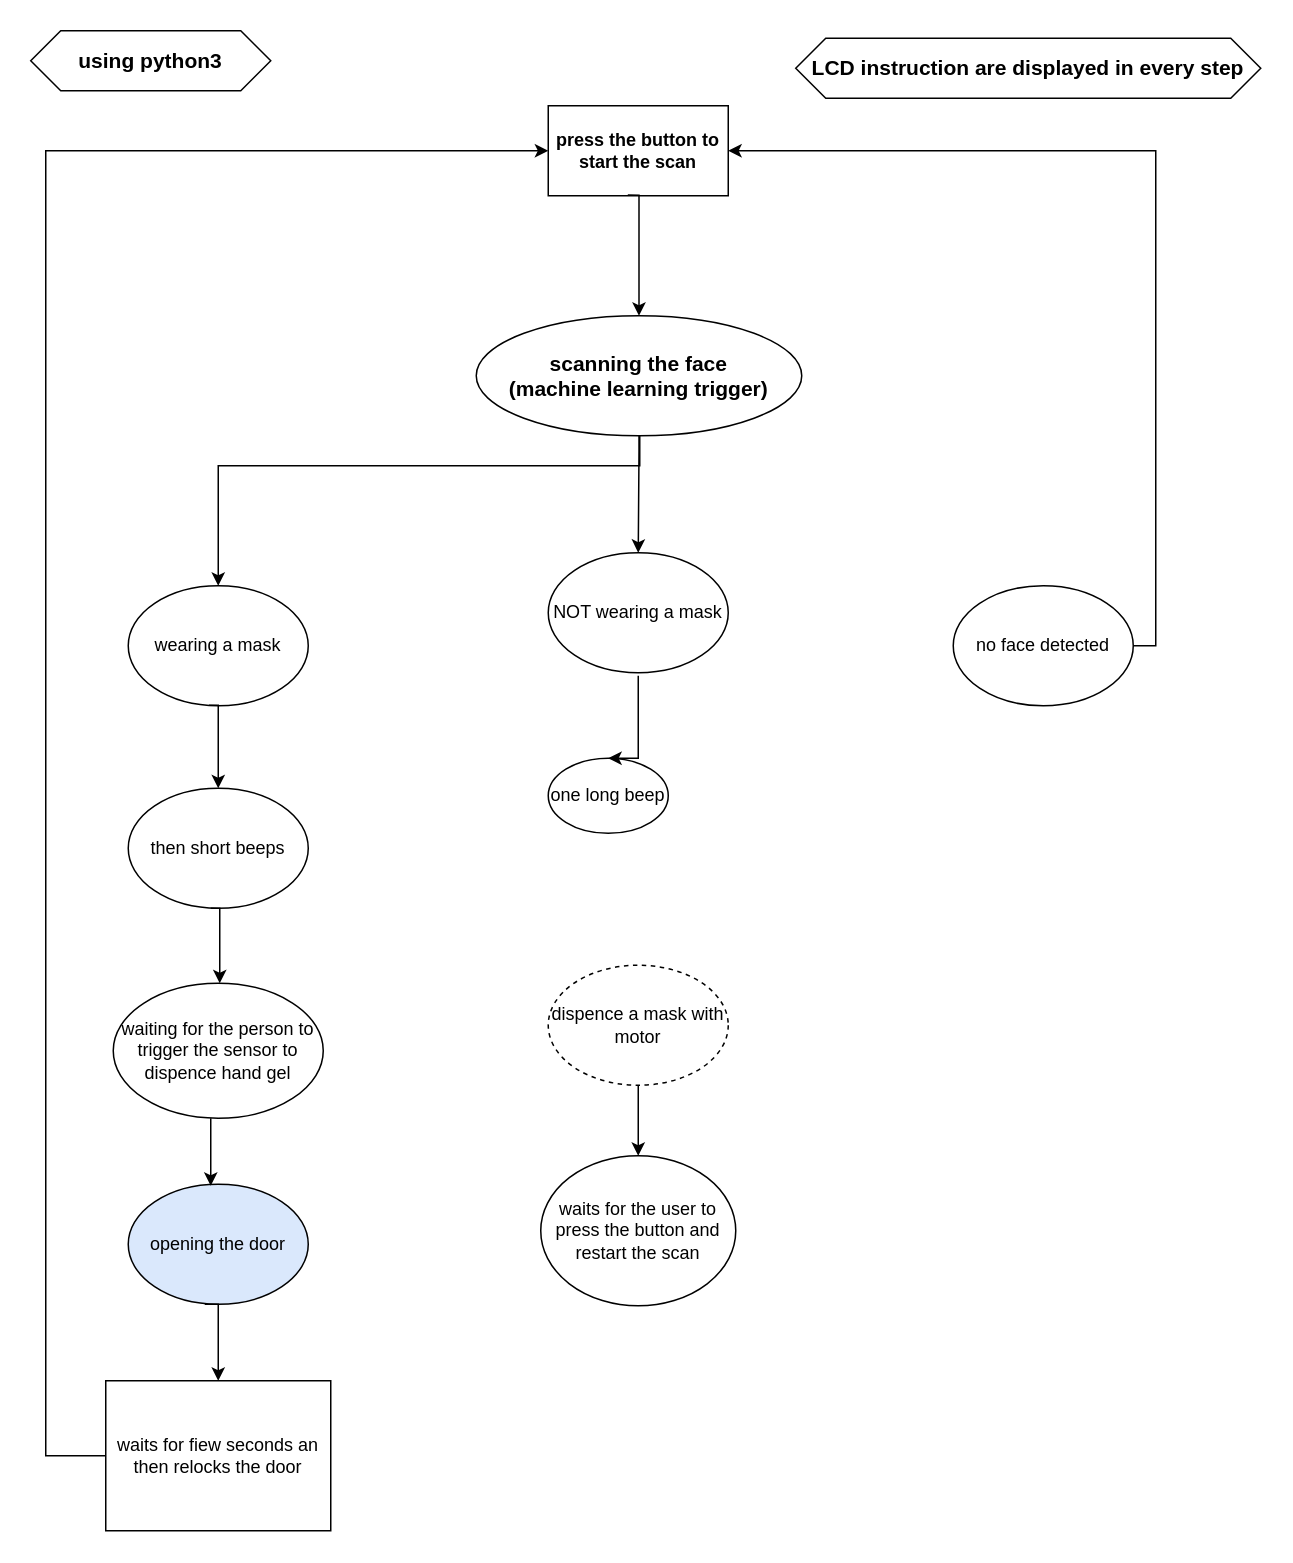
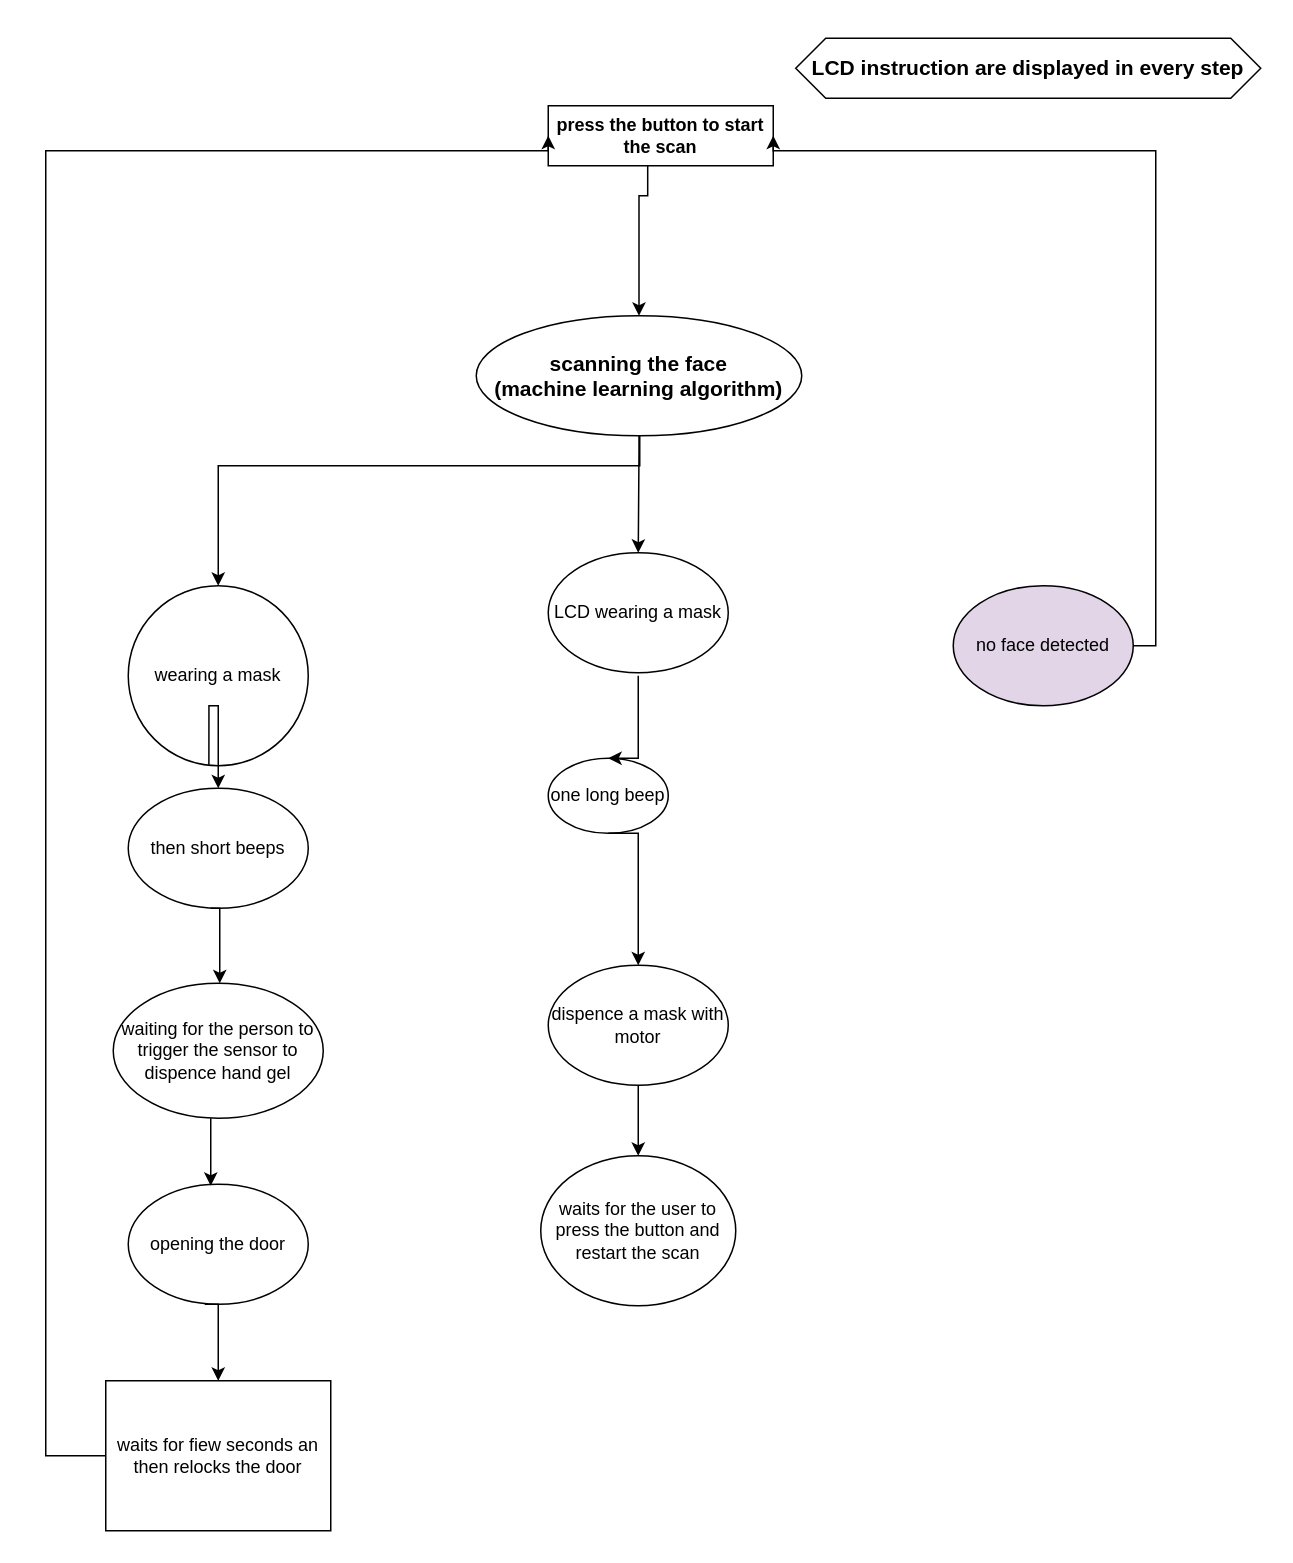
node "using python3": removed
node "press the button to start the scan": size 180x90 -> 225x60
node "scanning the face (machine learning trigger)": label "scanning the face (machine learning trigger)" -> "scanning the face (machine learning algorithm)"
node "NOT wearing a mask": label "NOT wearing a mask" -> "LCD wearing a mask"
node "wearing a mask": size 180x120 -> 180x180
node "no face detected": fillcolor #ffffff -> #e1d5e7
edge "one long beep" -> "dispence a mask with motor": added
node "dispence a mask with motor": style dashed -> solid
node "opening the door": fillcolor #dae8fc -> #ffffff
